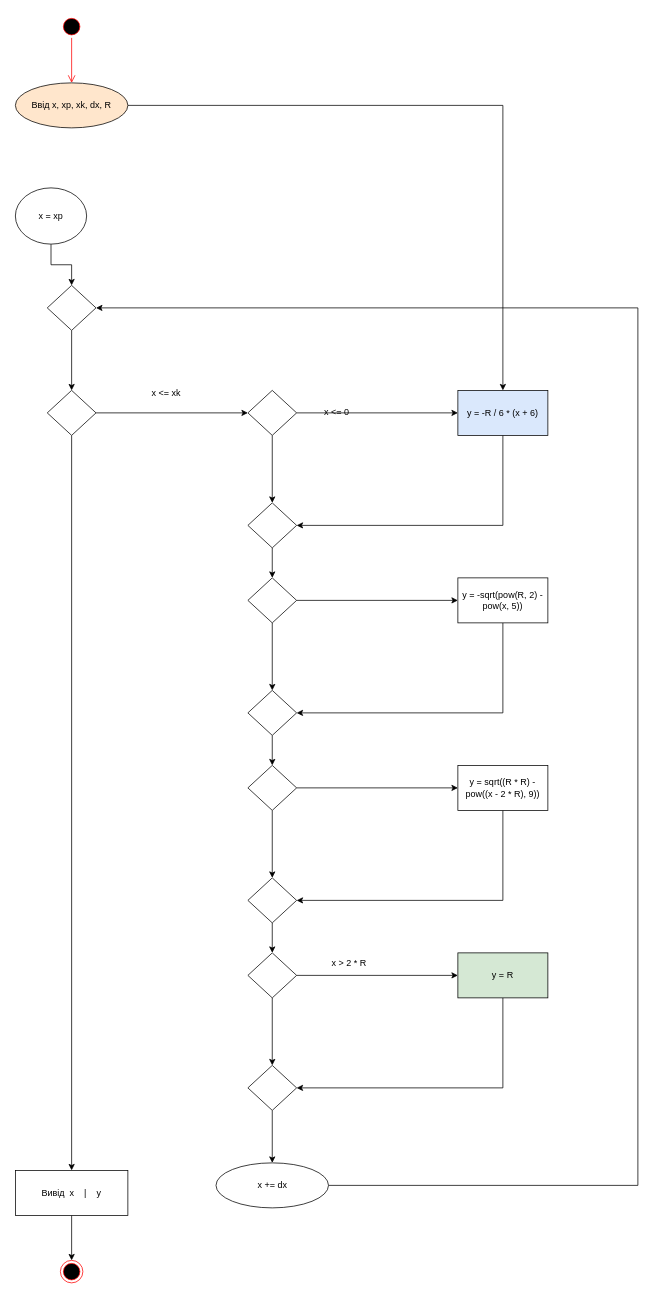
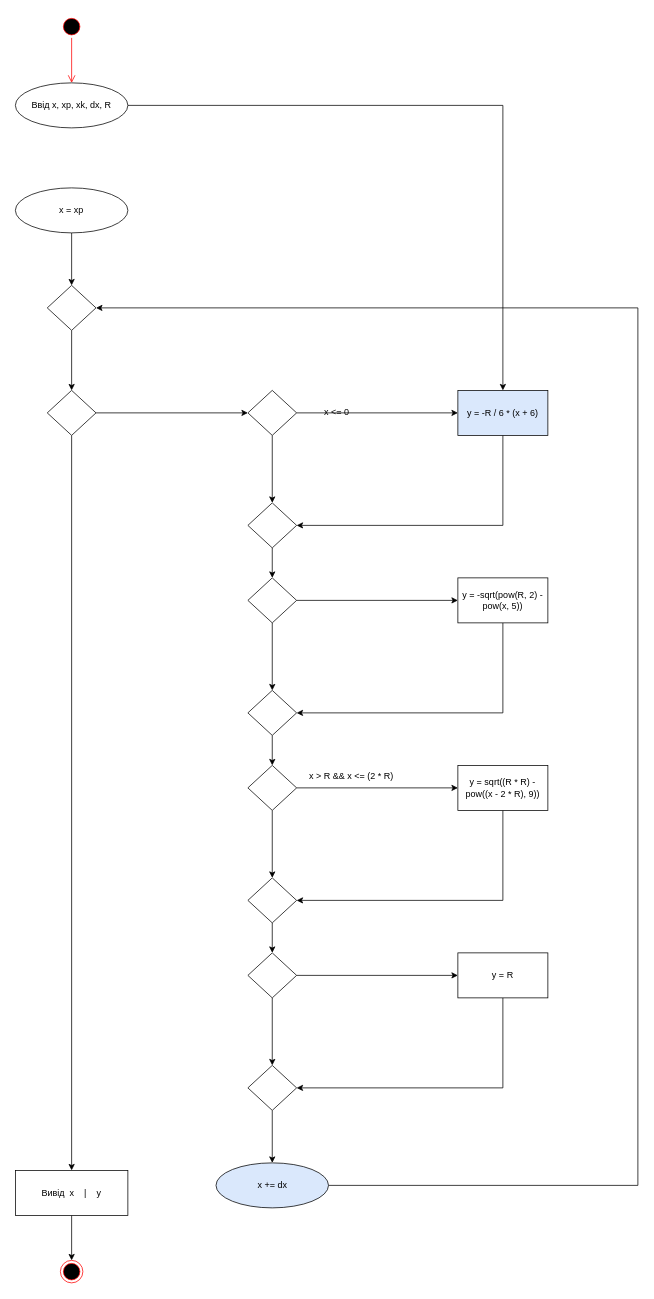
node "Ввід x, xp, xk, dx, R": fillcolor #ffe6cc -> #ffffff
node "x = xp": size 71x56 -> 113x45
node "x <= xk": removed
node "x > R && x <= (2 * R)": added
node "x > 2 * R": removed
node "y = R": fillcolor #d5e8d4 -> #ffffff
node "x += dx": fillcolor #ffffff -> #dae8fc
